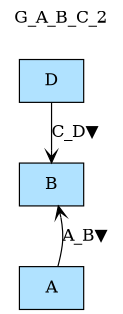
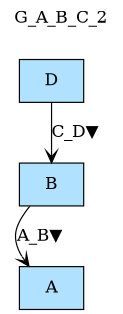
edge "A" -> "B": reversed
